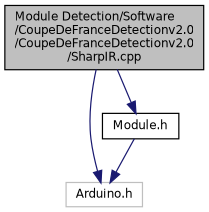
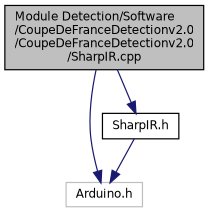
node "Module.h": label "Module.h" -> "SharpIR.h"
